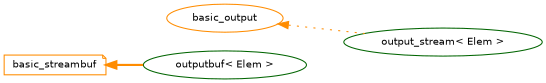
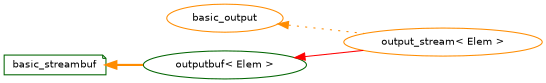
node "output_stream< Elem >": color darkgreen -> darkorange
edge "output_stream< Elem >" -> "outputbuf< Elem >": added
node "basic_streambuf": color darkorange -> darkgreen
